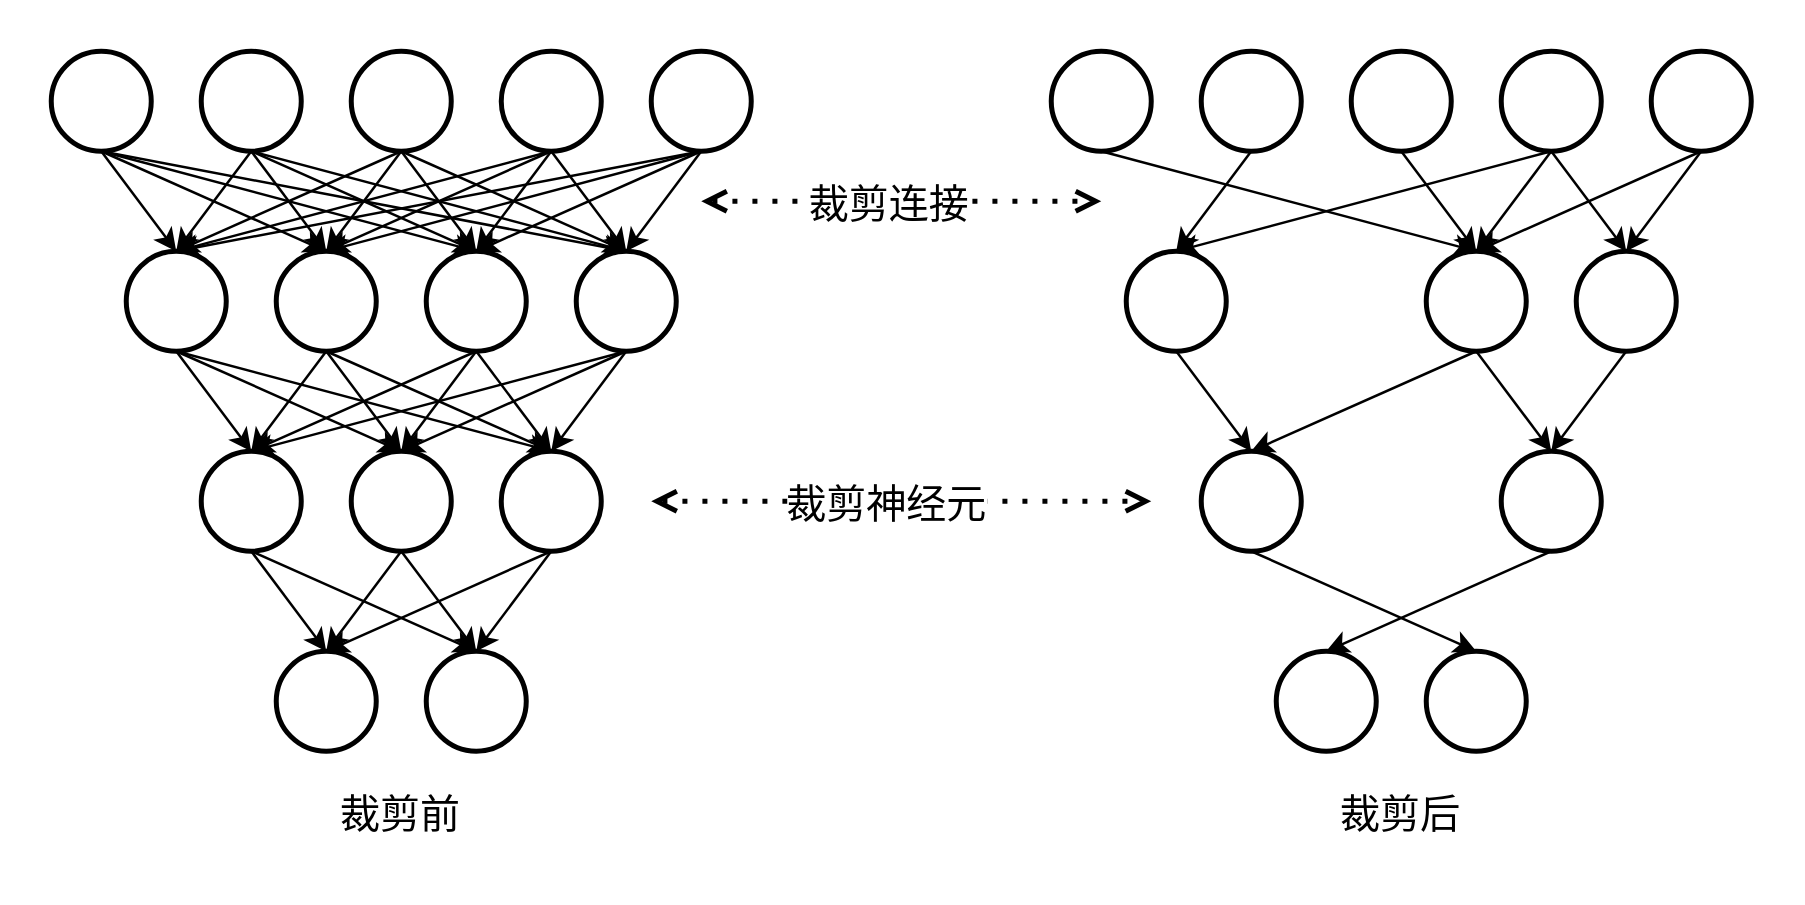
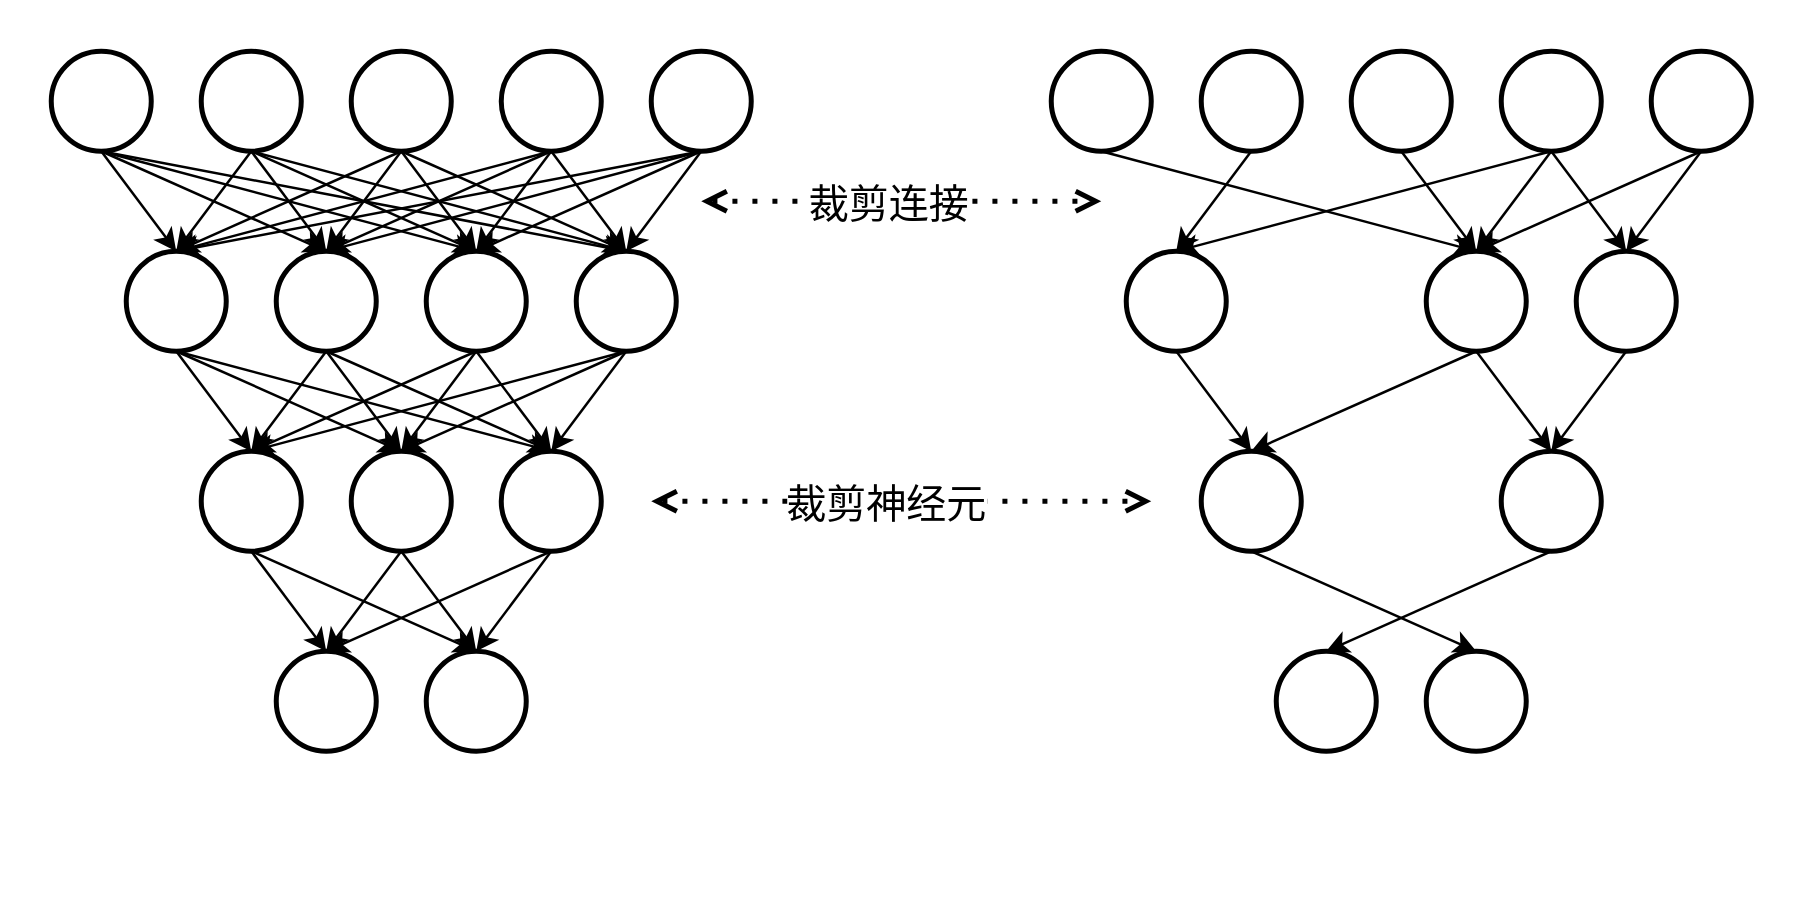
node "裁剪前": removed
node "裁剪后": removed
